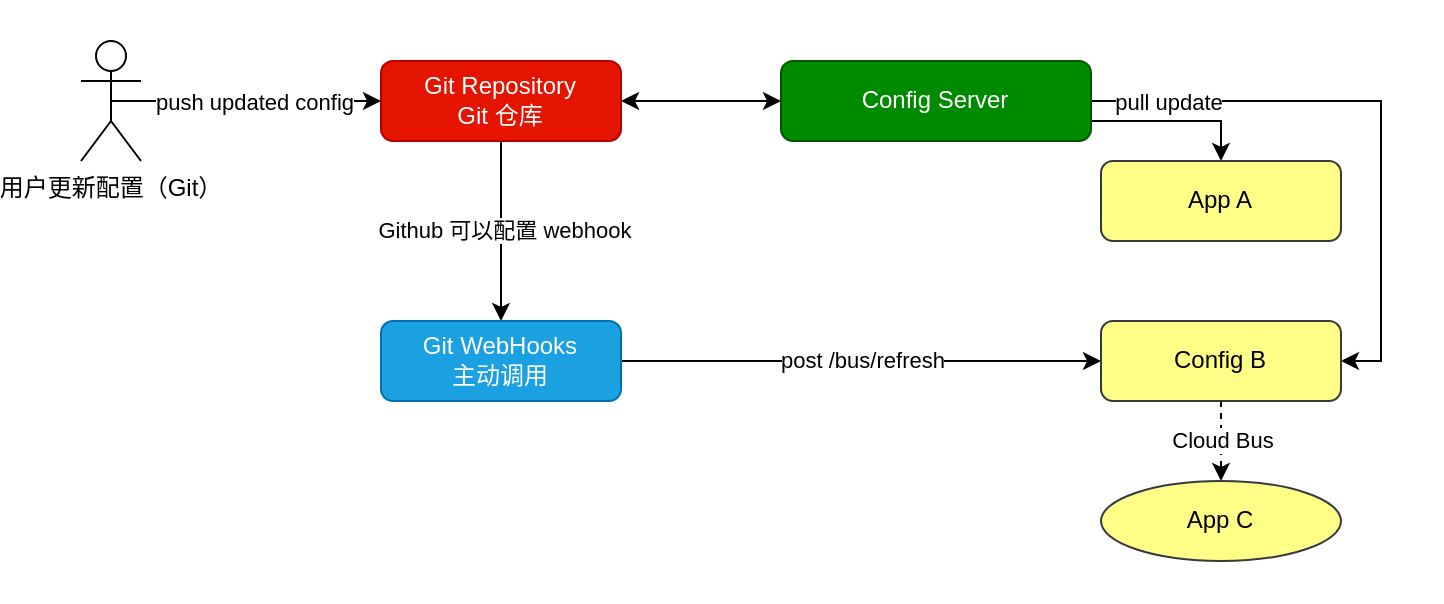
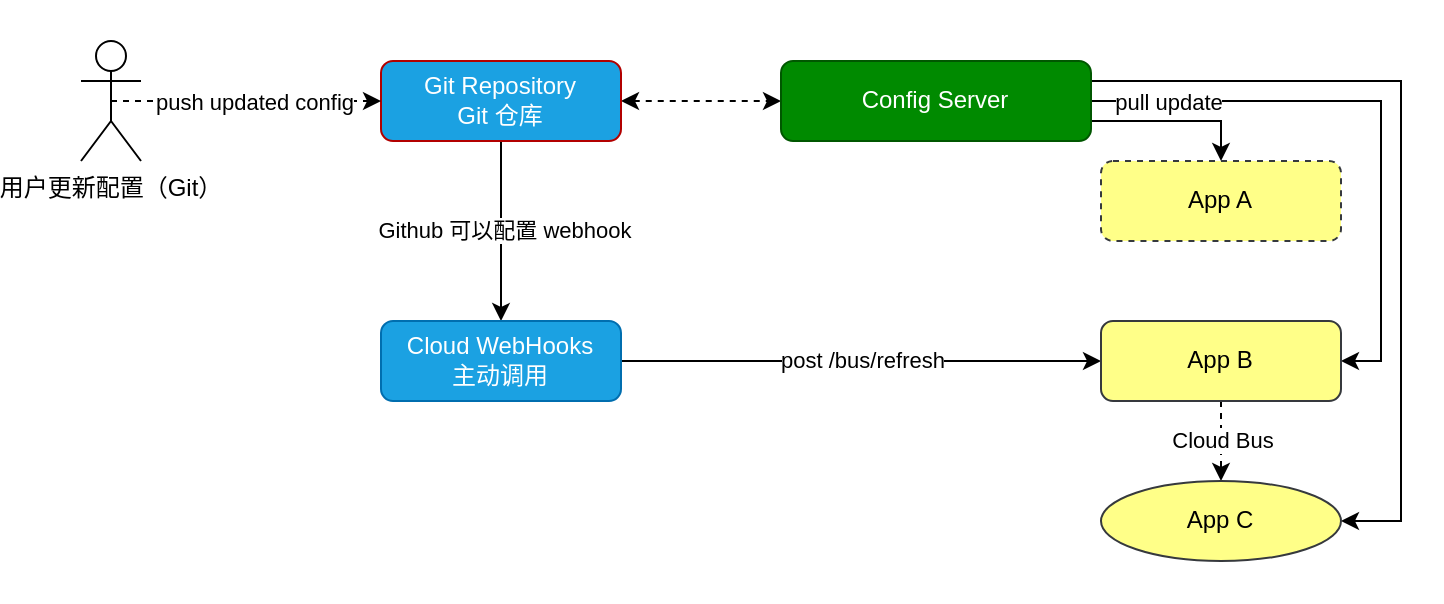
edge "用户更新配置（Git）" -> "Git Repository Git 仓库": style solid -> dashed
node "Git Repository Git 仓库": fillcolor #e51400 -> #1ba1e2
edge "Git Repository Git 仓库" -- "Config Server": style solid -> dashed
edge "Config Server" -> "App C": added
node "App A": style solid -> dashed
node "Git WebHooks 主动调用": label "Git WebHooks 主动调用" -> "Cloud WebHooks 主动调用"
node "Config B": label "Config B" -> "App B"
